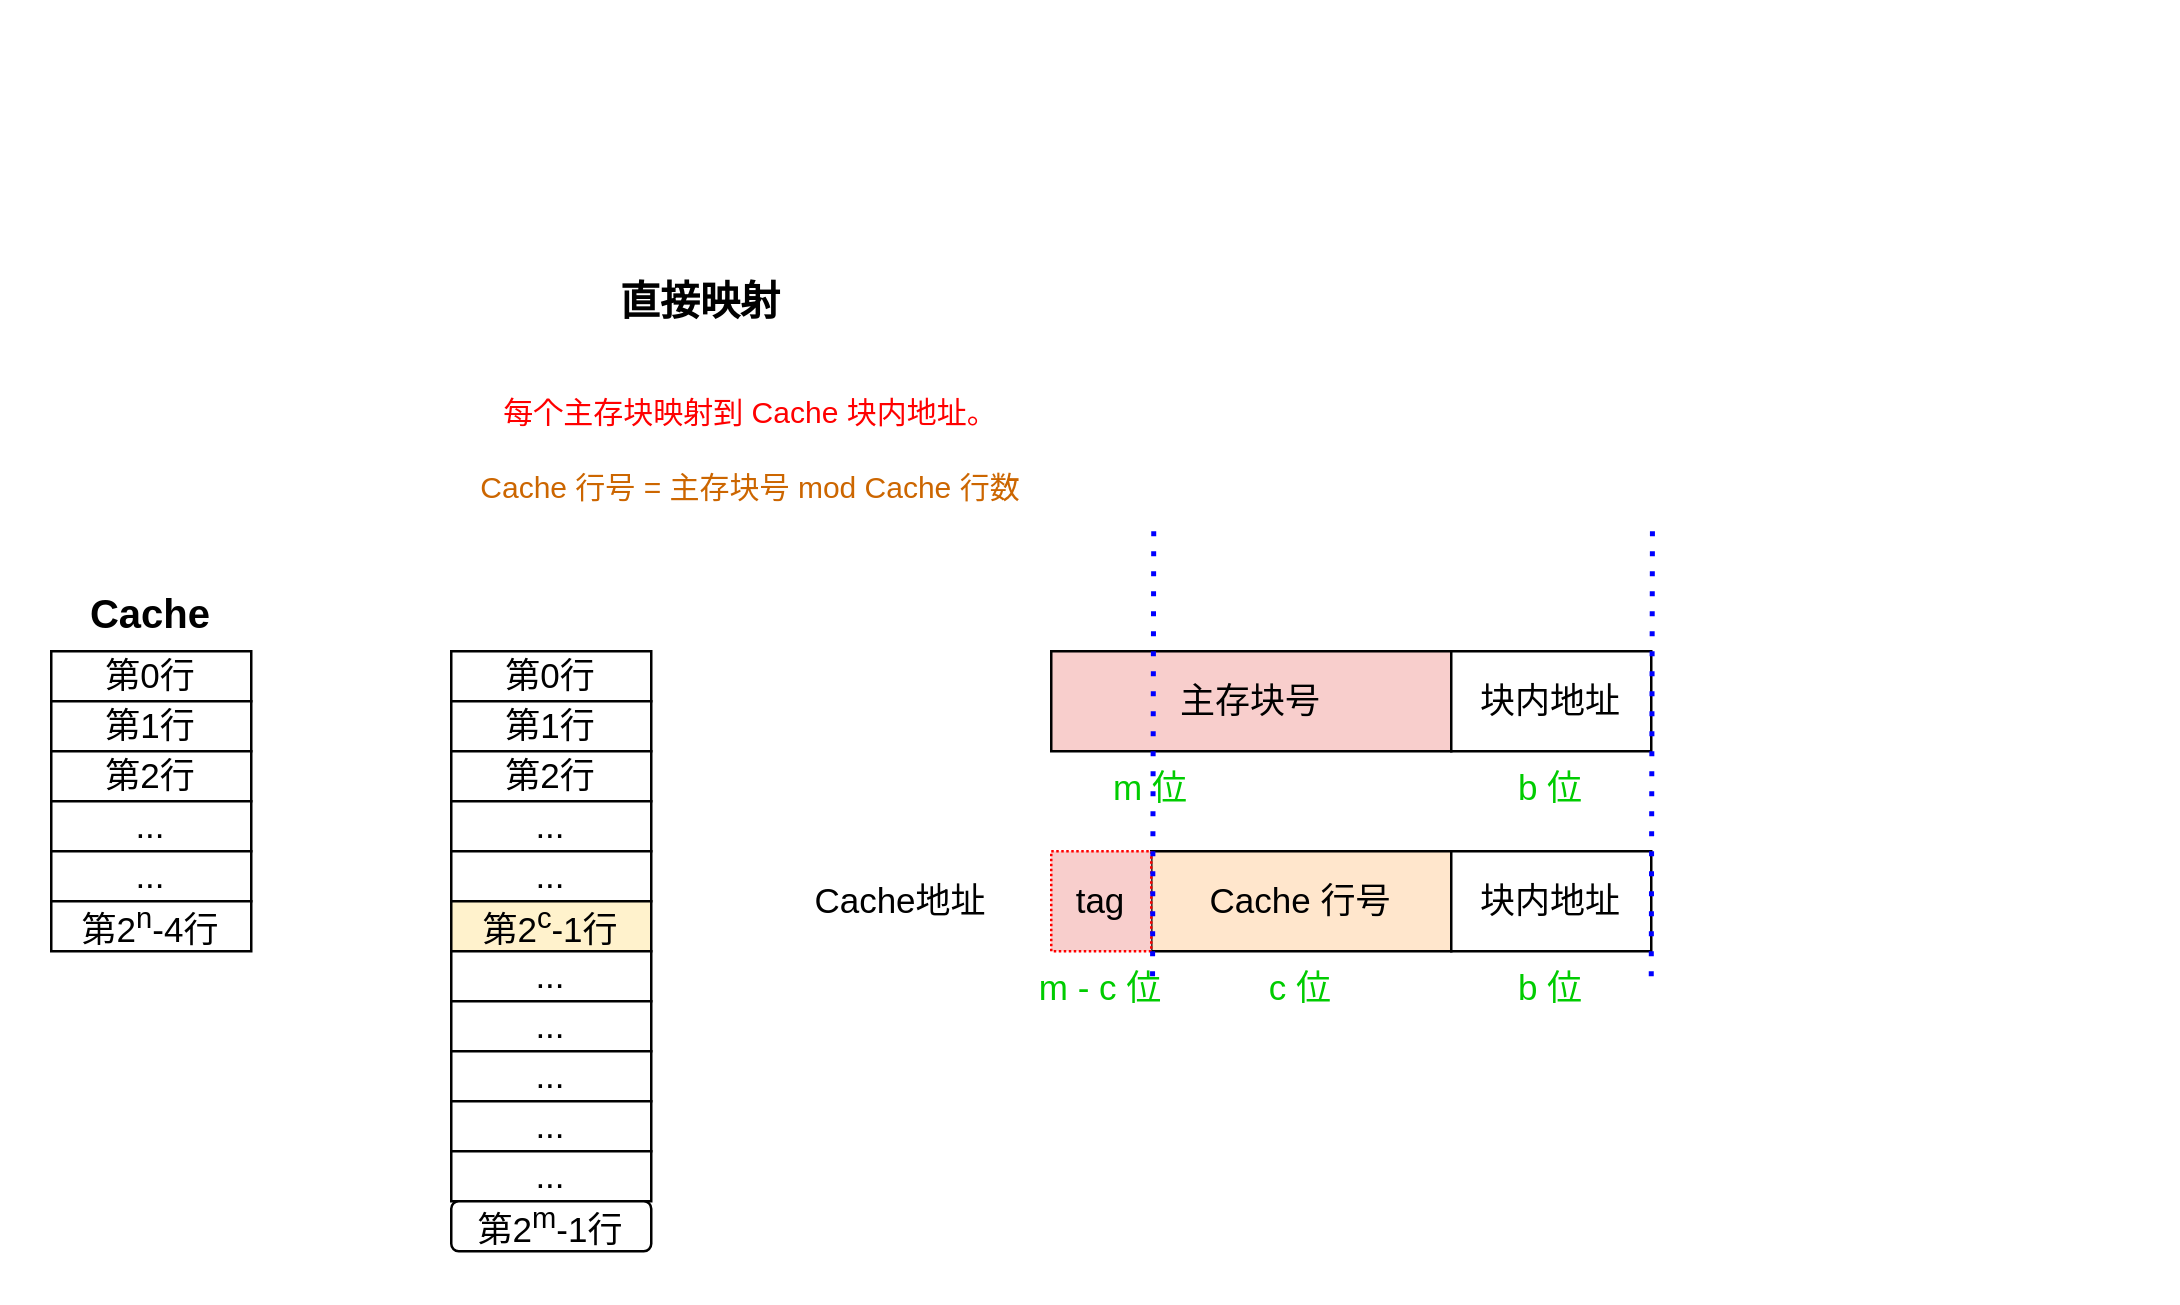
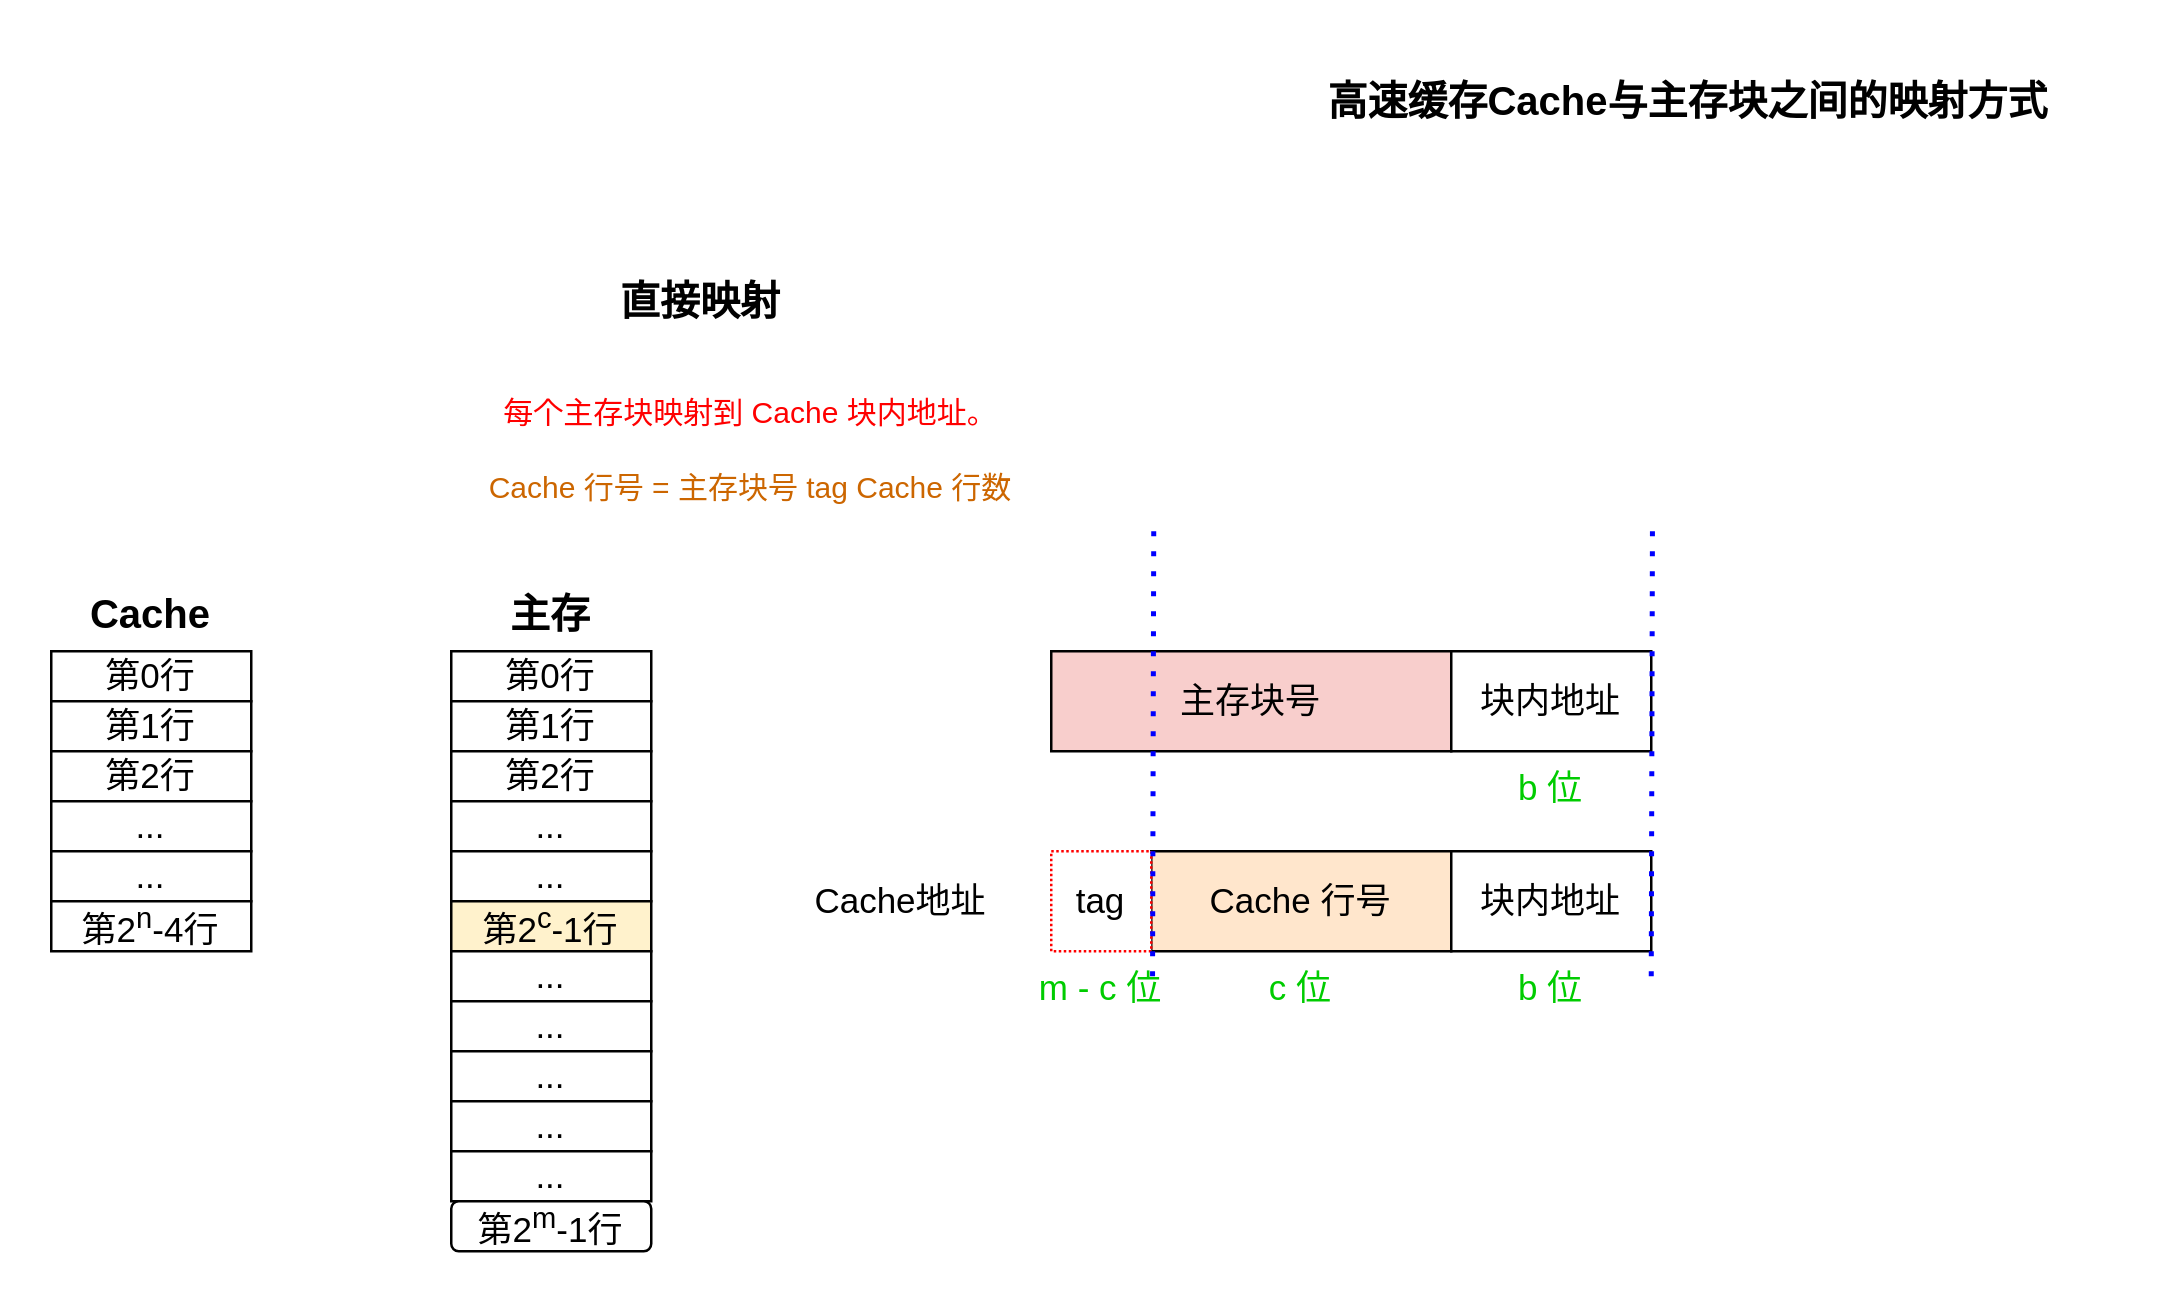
node "高速缓存Cache与主存块之间的映射方式": added
node "Cache 行号 = 主存块号 mod Cache 行数": label "Cache 行号 = 主存块号 mod Cache 行数" -> "Cache 行号 = 主存块号 tag Cache 行数"
node "主存": added
node "m 位": removed
node "tag": fillcolor #f8cecc -> #ffffff
